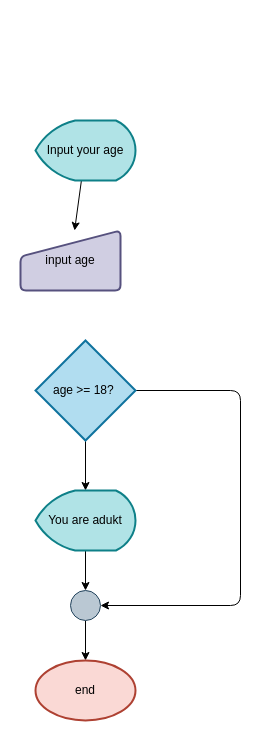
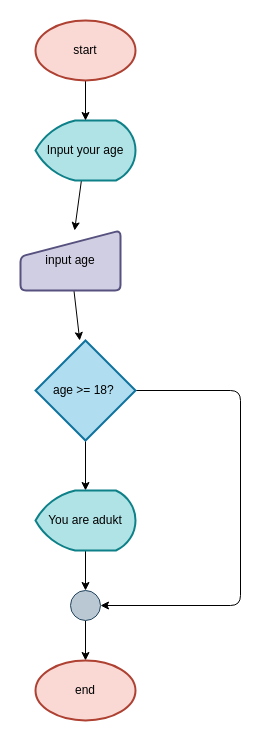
node "start": added
edge "start" -> "Input your age": added
edge "input age" -> "age >= 18?": added
